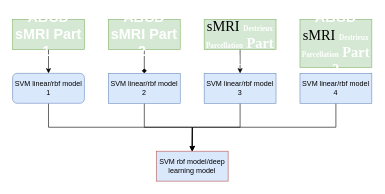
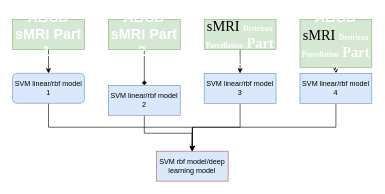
edge "ABCD sMRI Destrieux Parcellation Part 2" -> "SVM linear/rbf model 4": added
node "SVM linear/rbf model 2": moved (144, 89) -> (144, 101)
